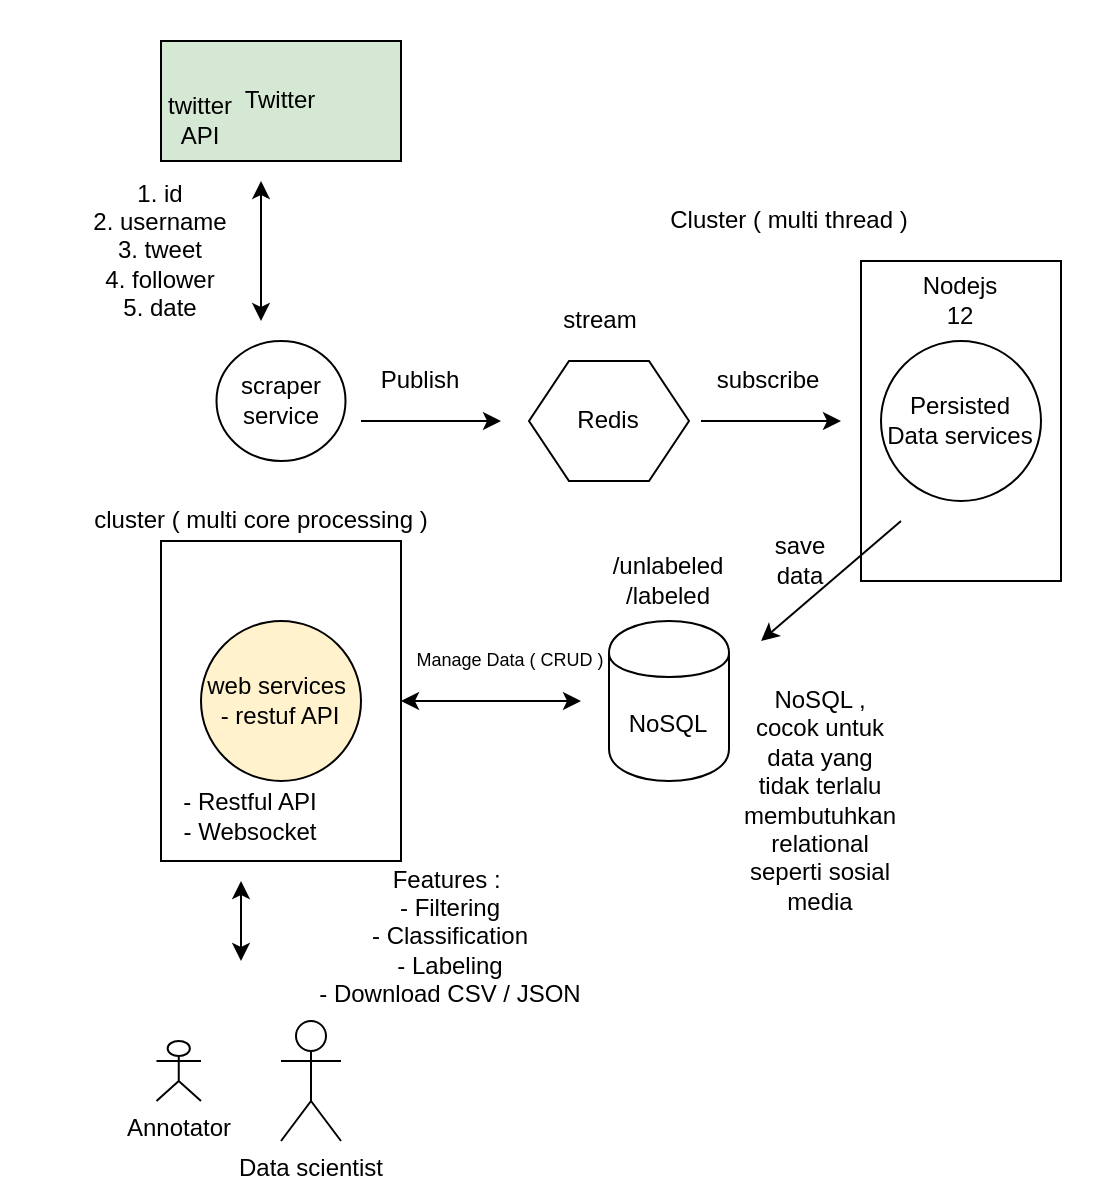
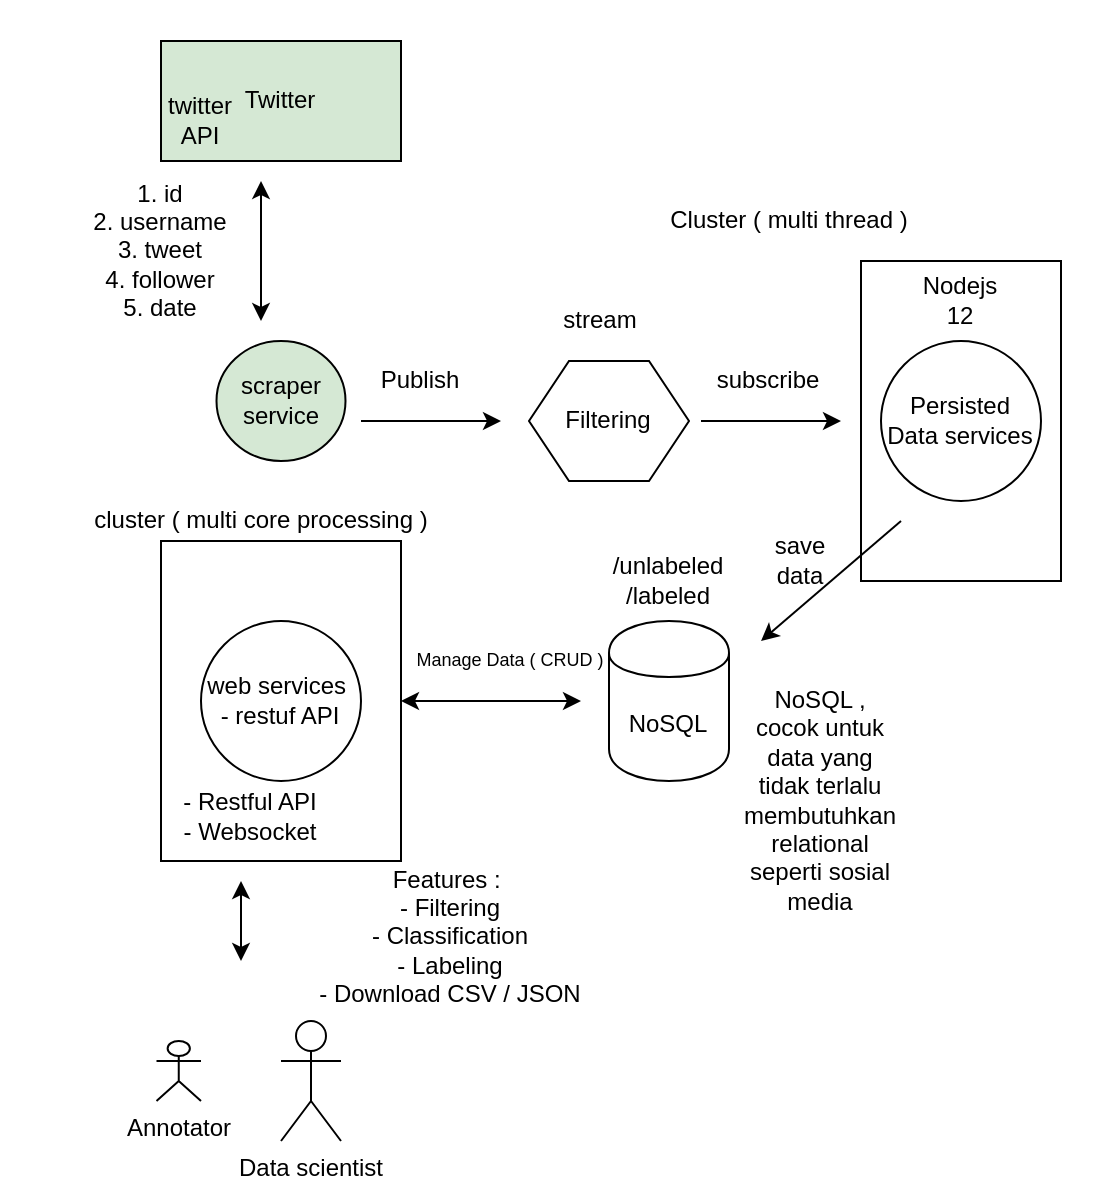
node "scraper service": fillcolor #ffffff -> #d5e8d4
node "Redis": label "Redis" -> "Filtering"
node "web services - restuf API": fillcolor #fff2cc -> #ffffff
